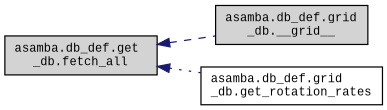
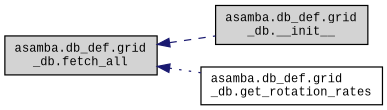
node "asamba.db_def.grid _db.__grid__": label "asamba.db_def.grid _db.__grid__" -> "asamba.db_def.grid _db.__init__"
node "asamba.db_def.get _db.fetch_all": label "asamba.db_def.get _db.fetch_all" -> "asamba.db_def.grid _db.fetch_all"
